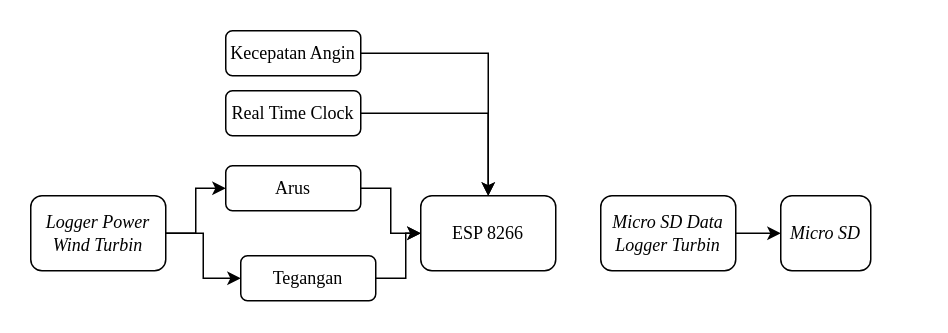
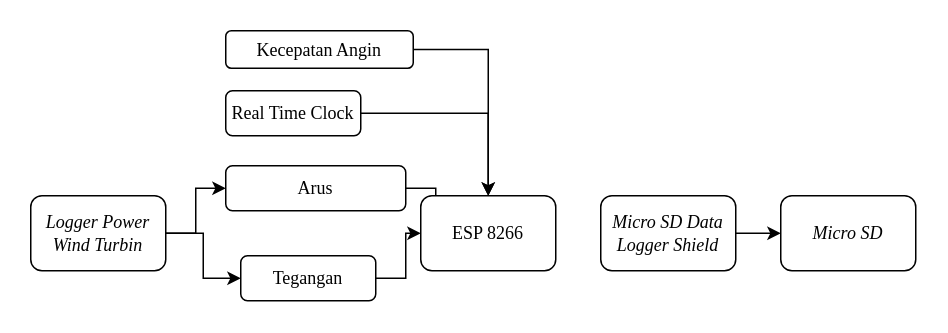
node "Kecepatan Angin": size 135x45 -> 188x38
node "Arus": size 135x45 -> 180x45
node "Micro SD Data Logger Turbin": label "Micro SD Data Logger Turbin" -> "Micro SD Data Logger Shield"
node "Micro SD": size 90x75 -> 135x75
